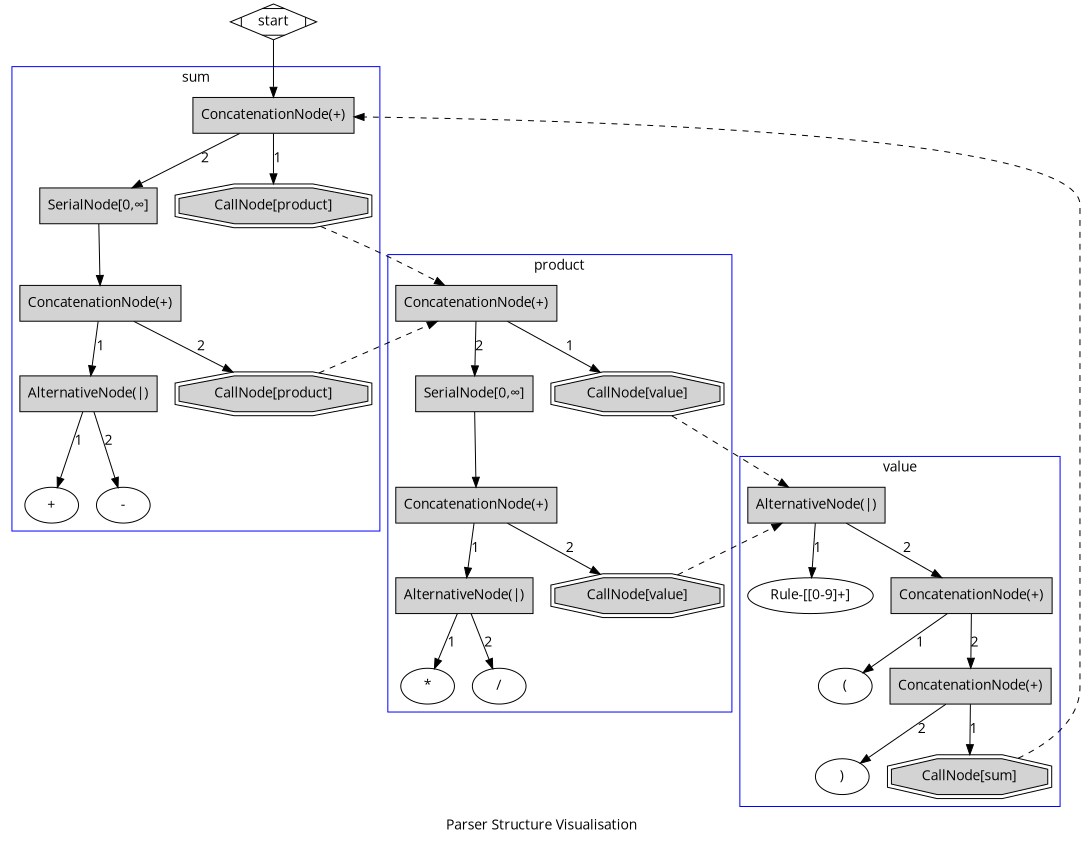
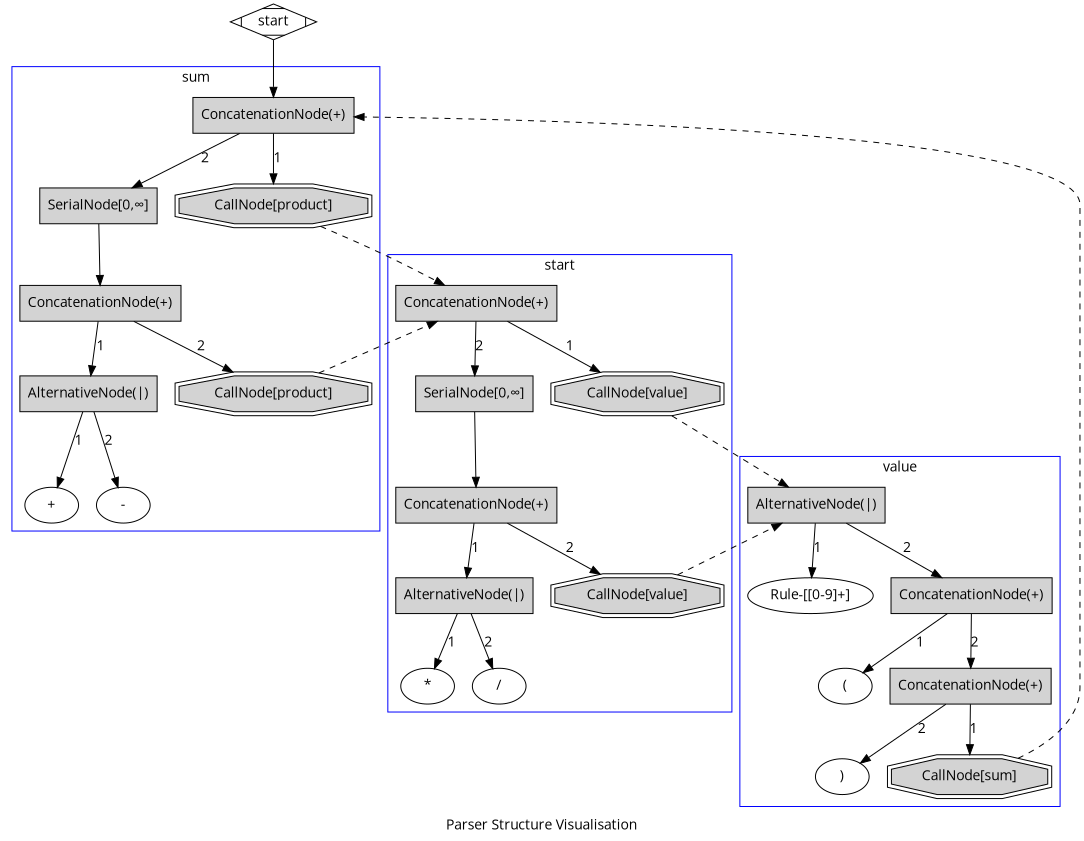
cluster "product": label "product" -> "start"
